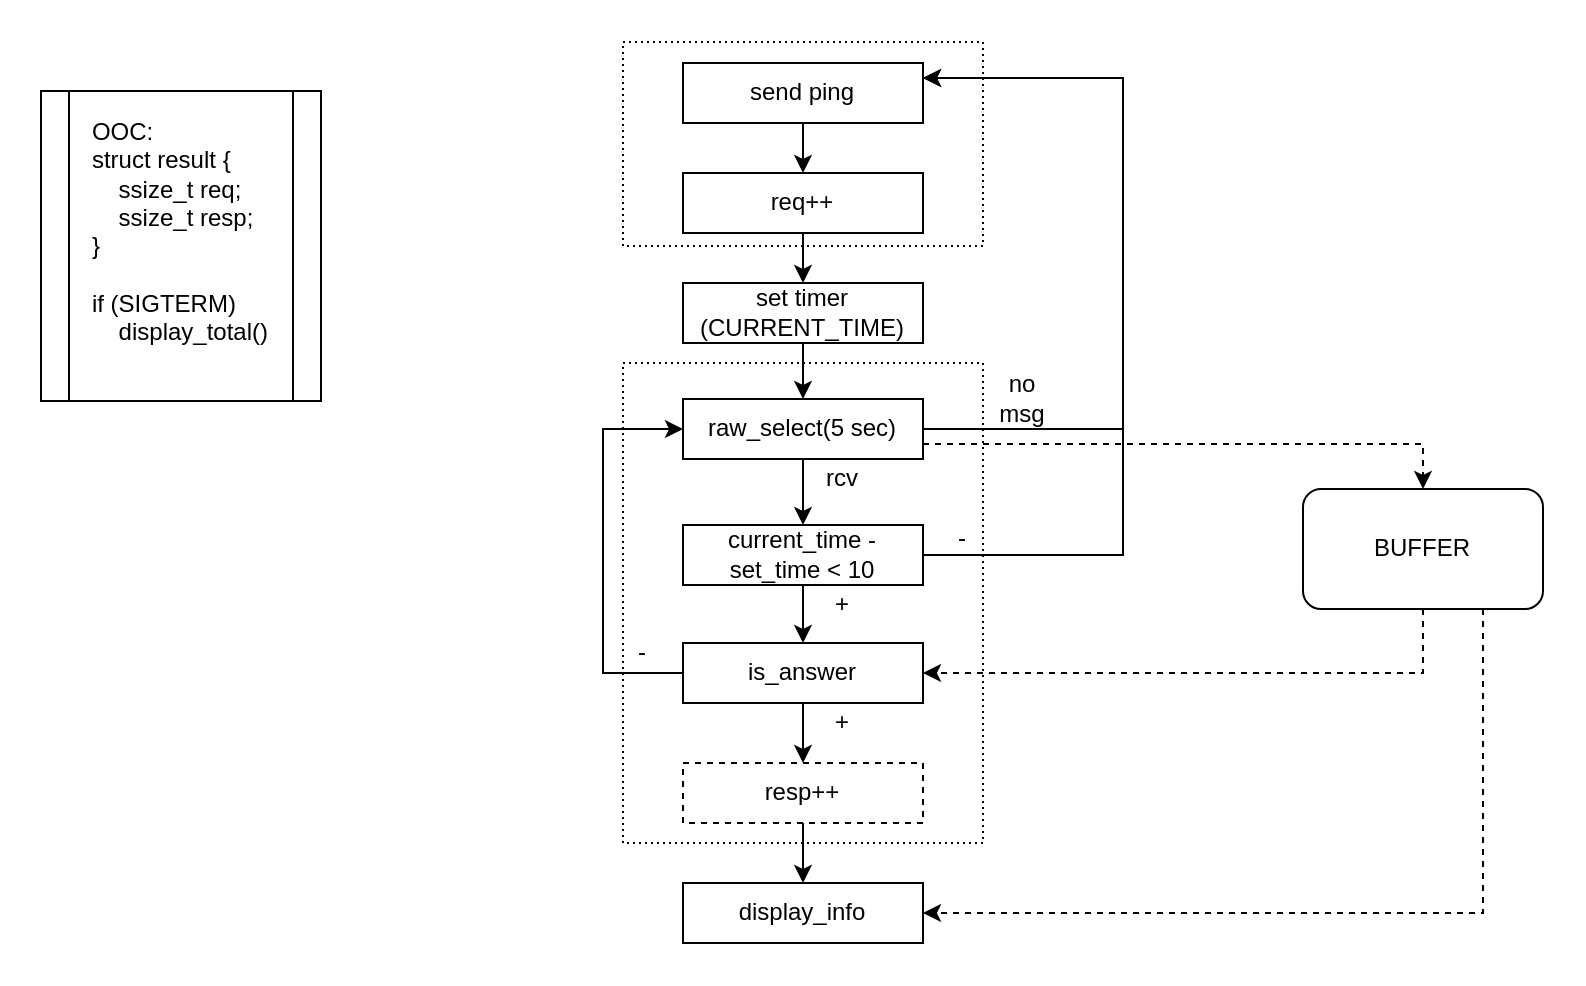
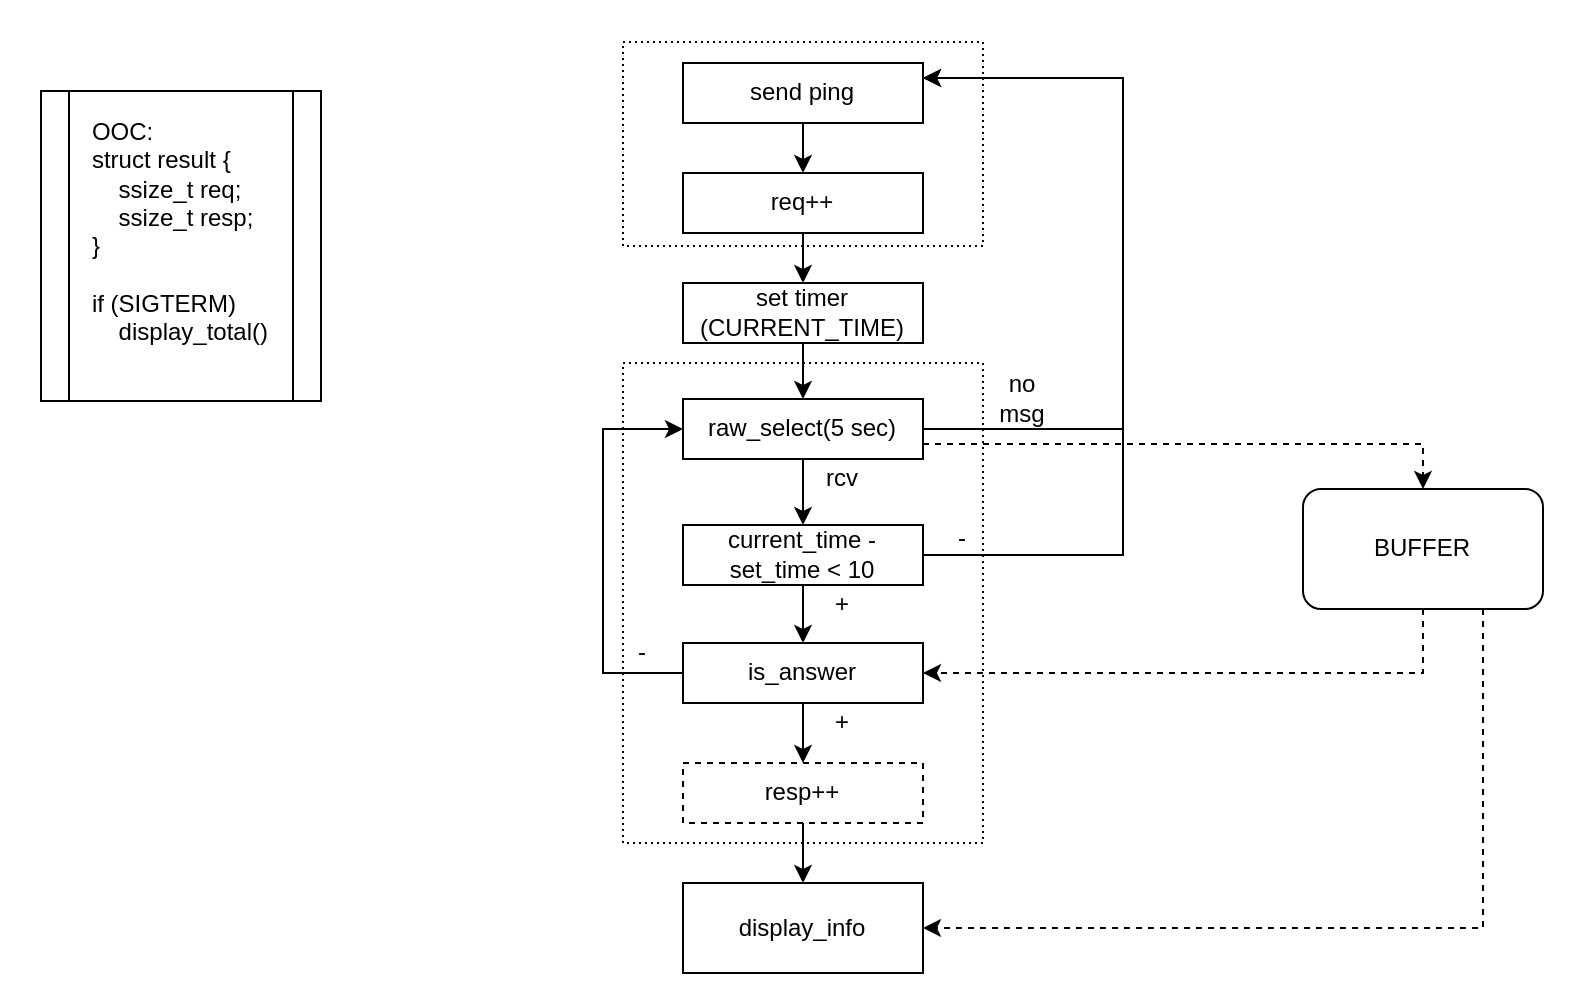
node "display_info": size 240x60 -> 240x90
